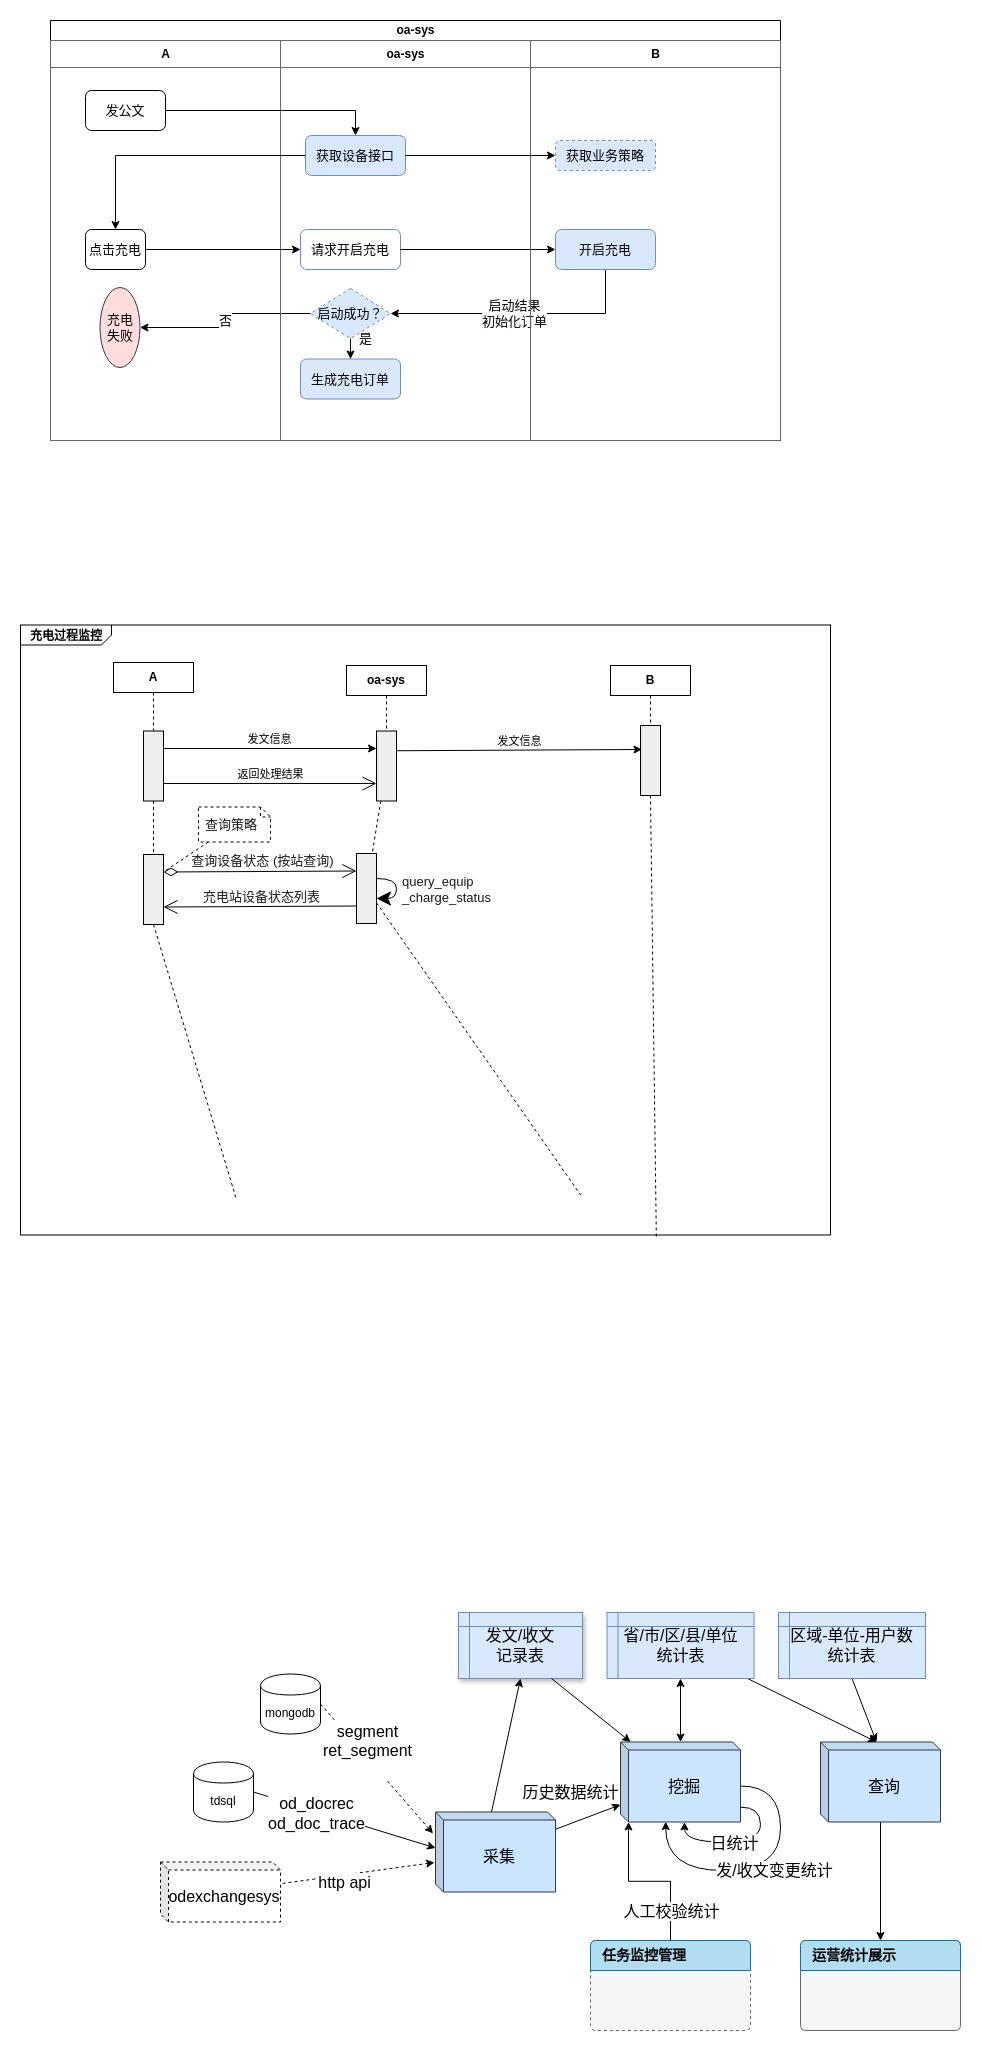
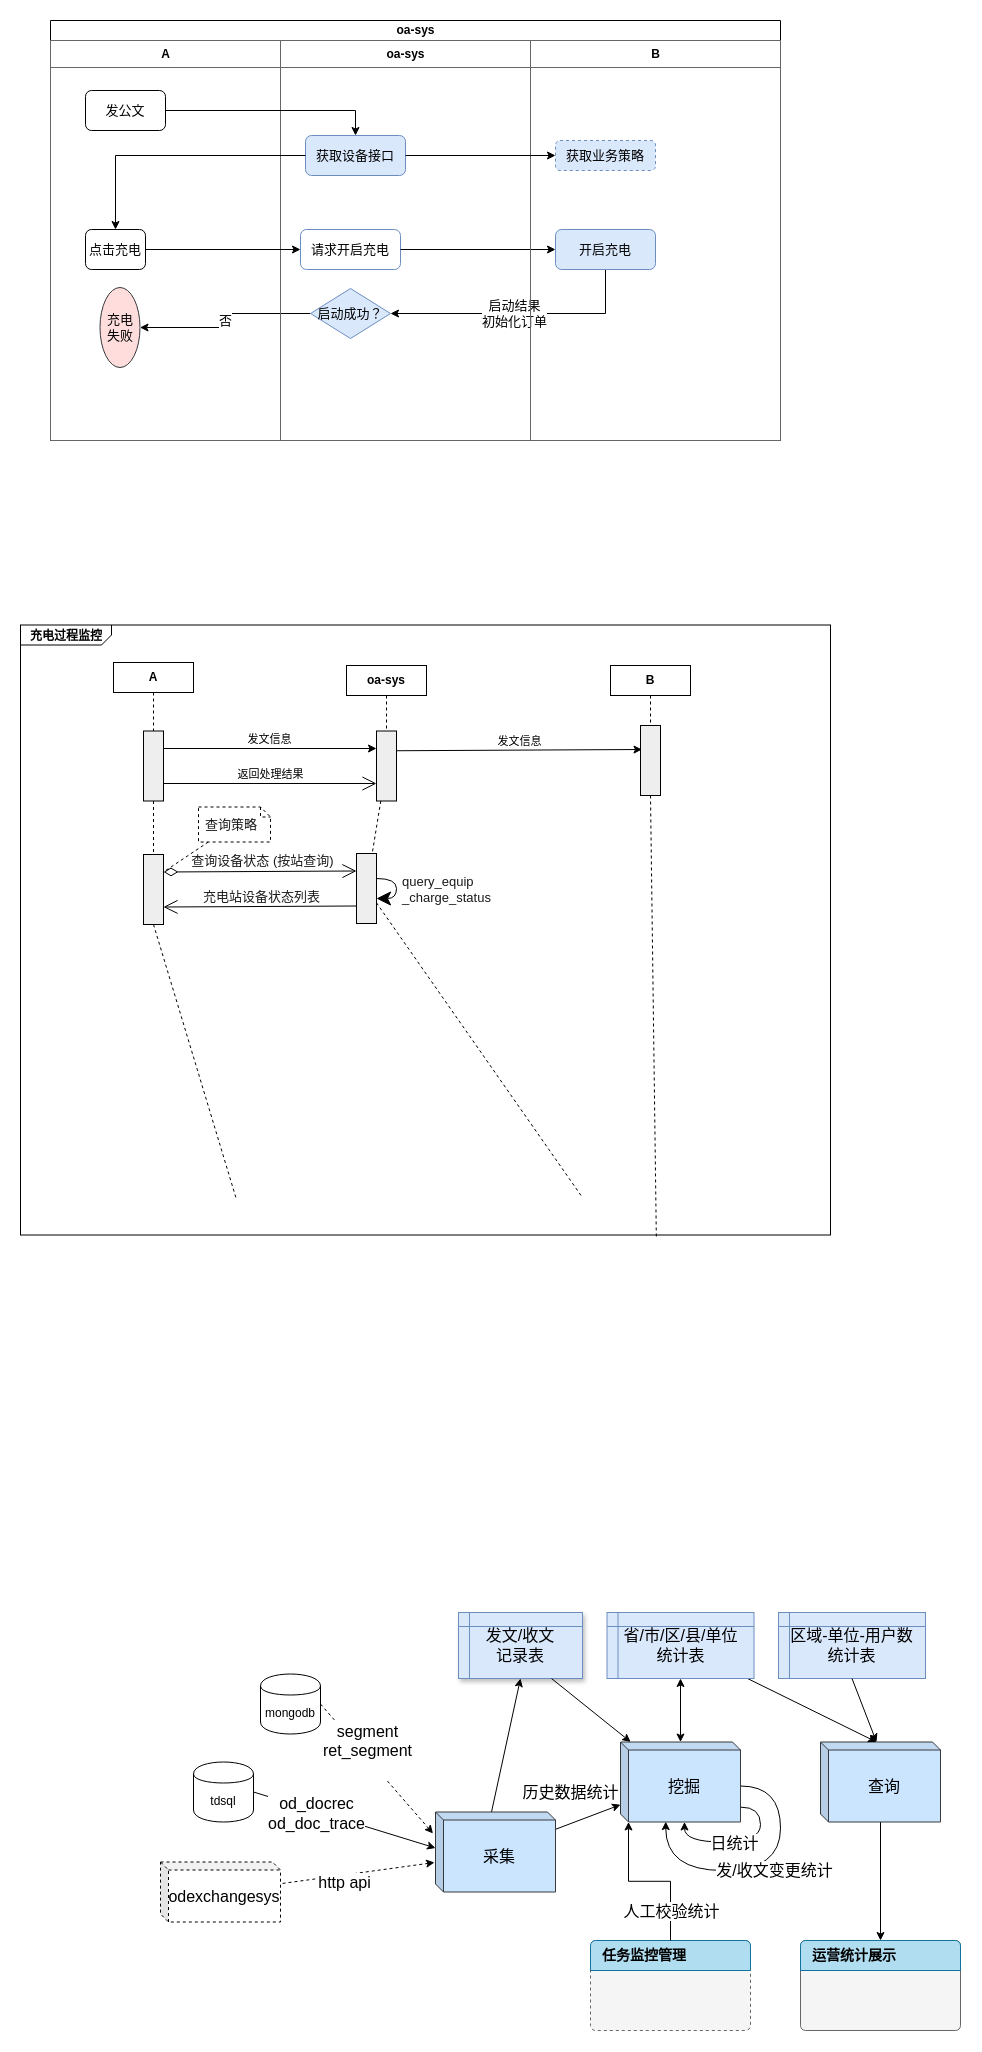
node "启动成功？": style dashed -> solid
edge "启动成功？" -> "生成充电订单": removed, label "是"
node "生成充电订单": removed
